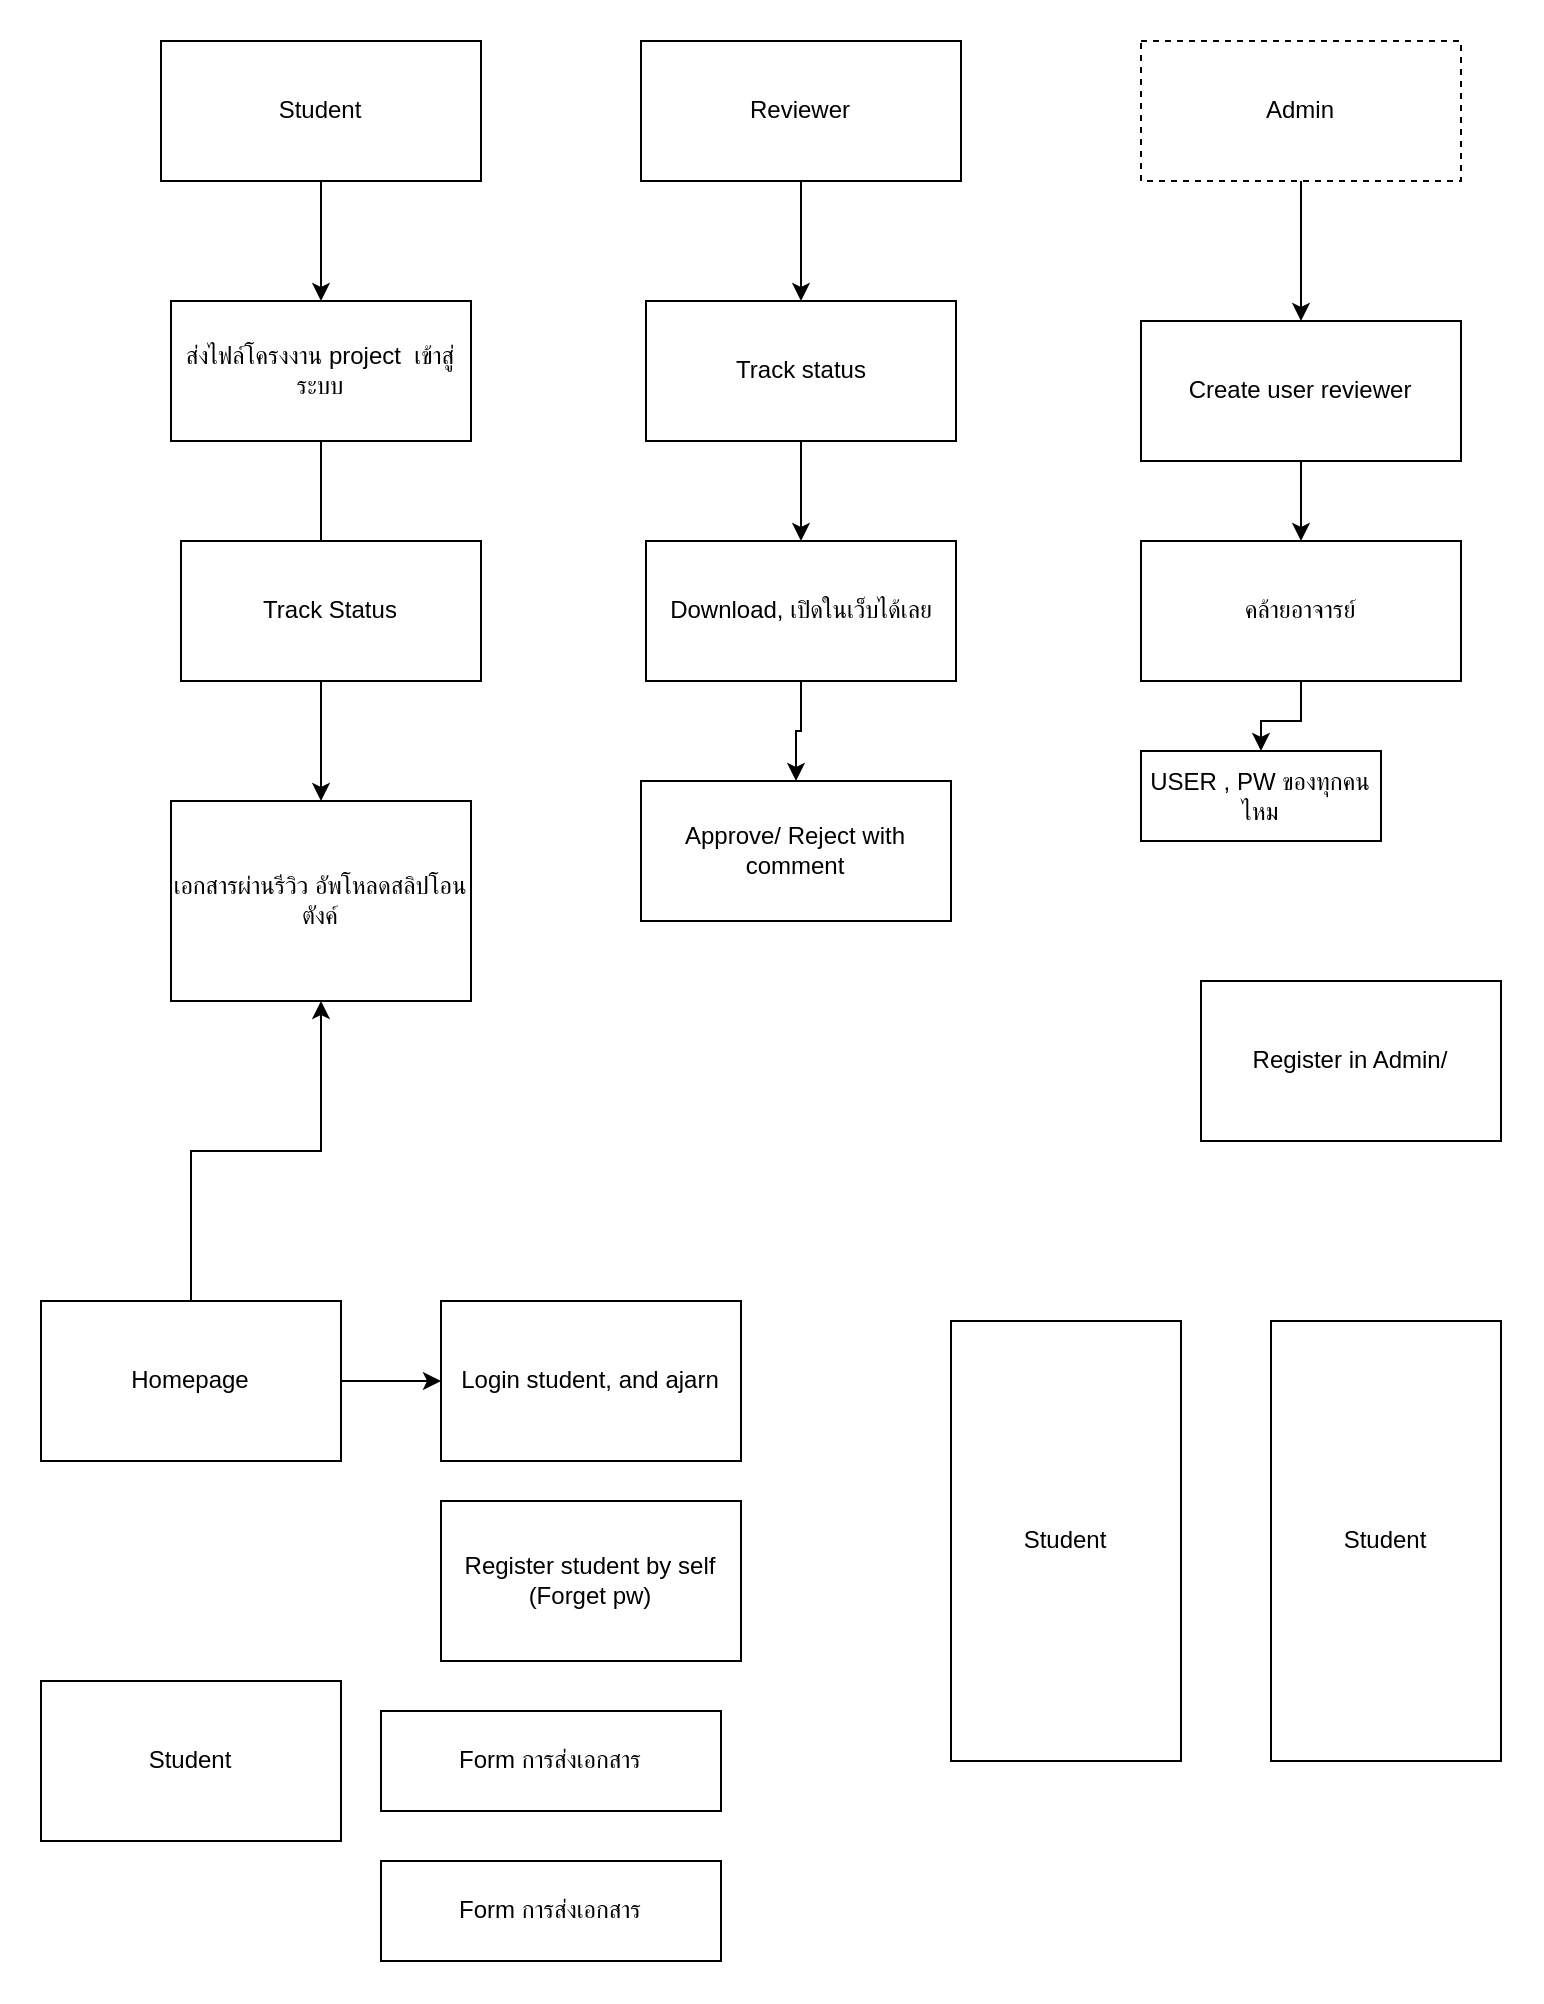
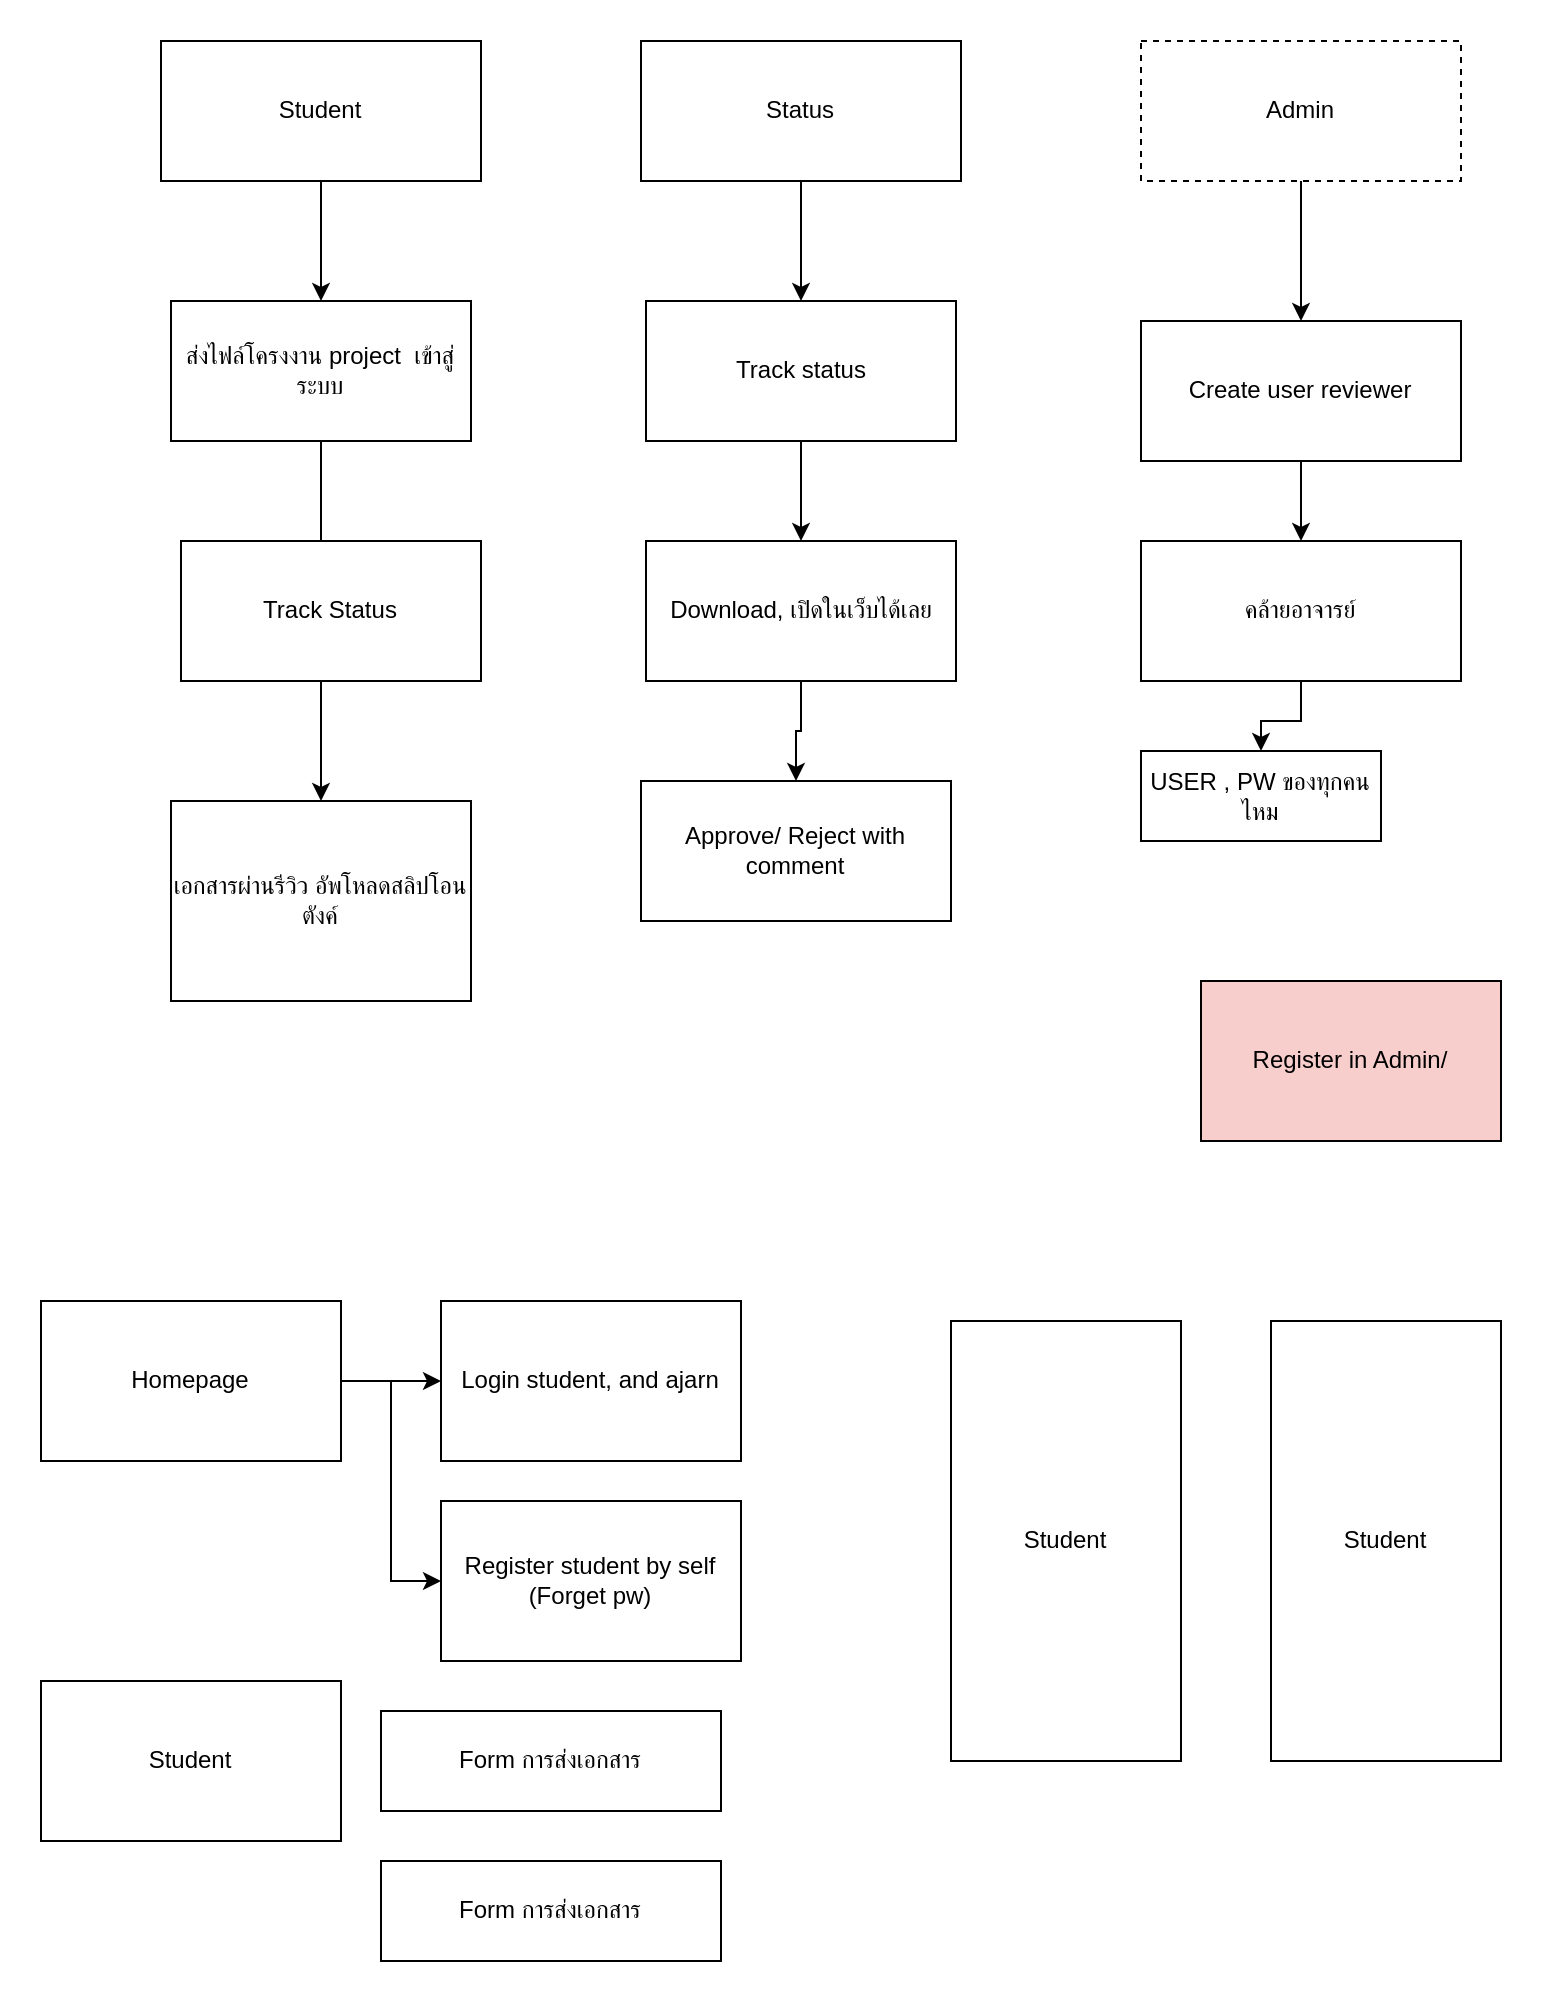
node "Reviewer": label "Reviewer" -> "Status"
node "Register in Admin/": fillcolor #ffffff -> #f8cecc
edge "Homepage" -> "เอกสารผ่านรีวิว อัพโหลดสลิปโอนตังค์": now "Homepage" -> "Register student by self (Forget pw)"
